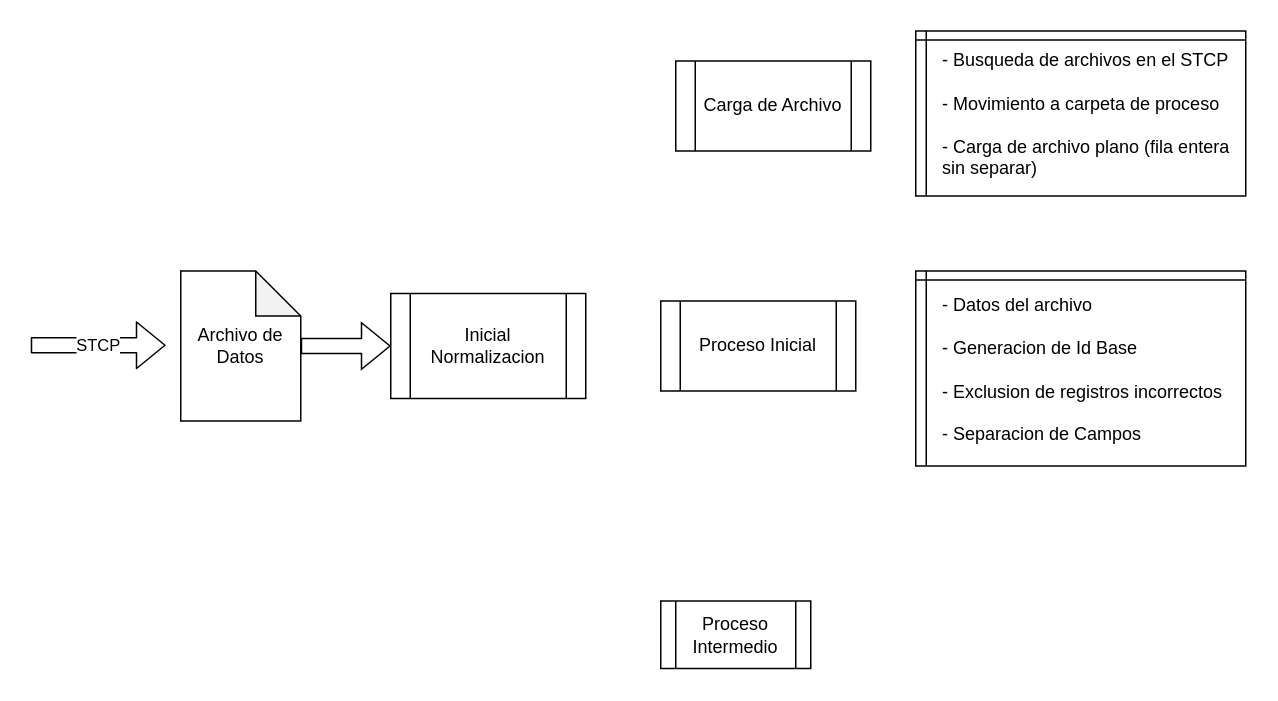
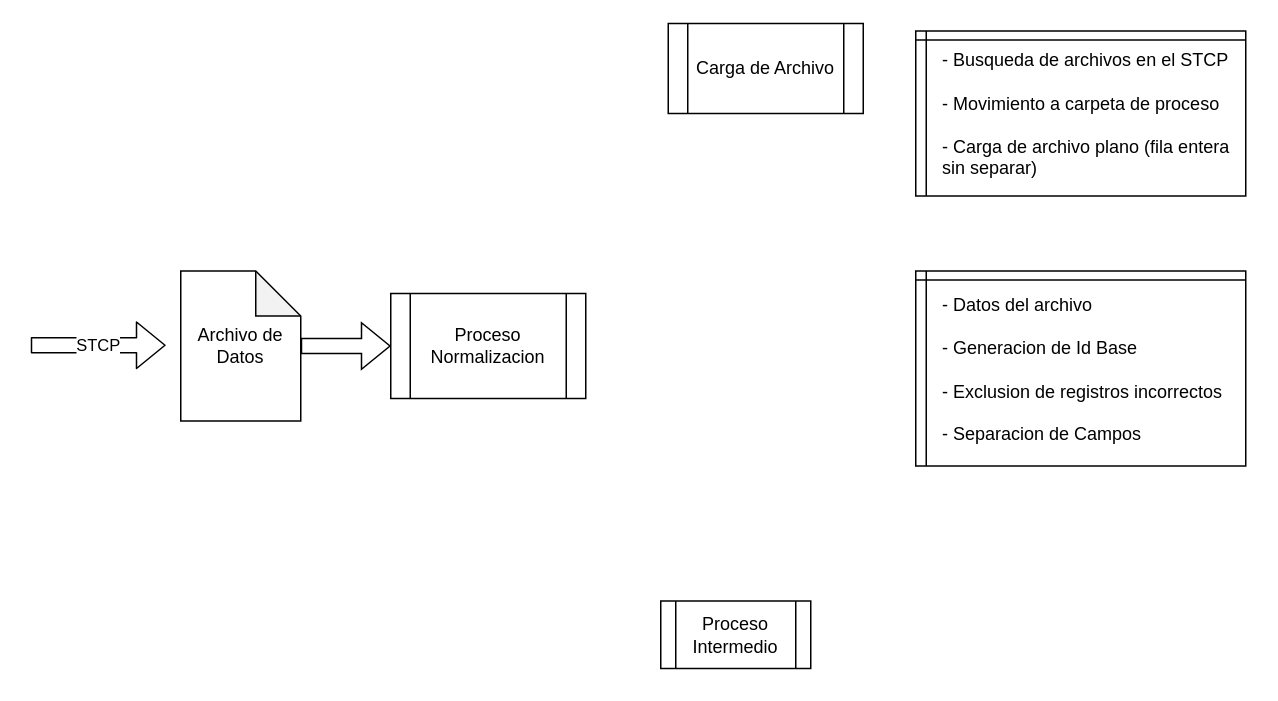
node "Carga de Archivo": moved (773, 106) -> (766, 68)
node "Inicial Normalizacion": label "Inicial Normalizacion" -> "Proceso Normalizacion"
node "Proceso Inicial": removed
